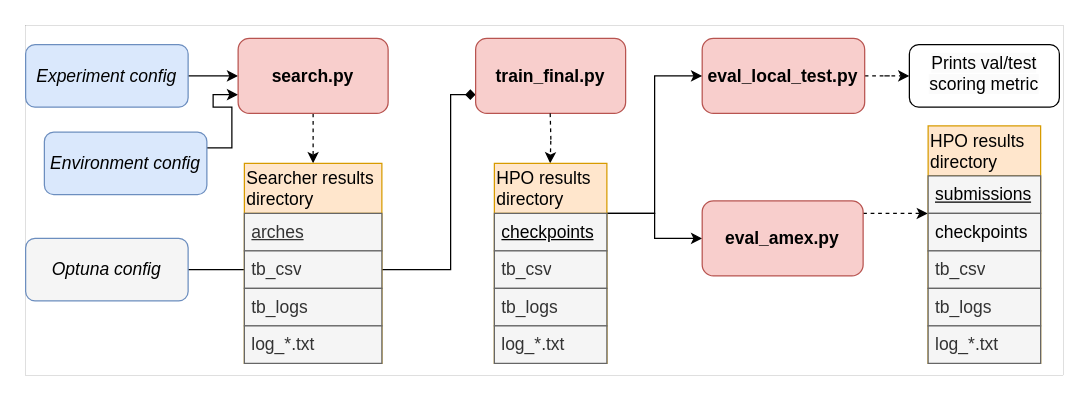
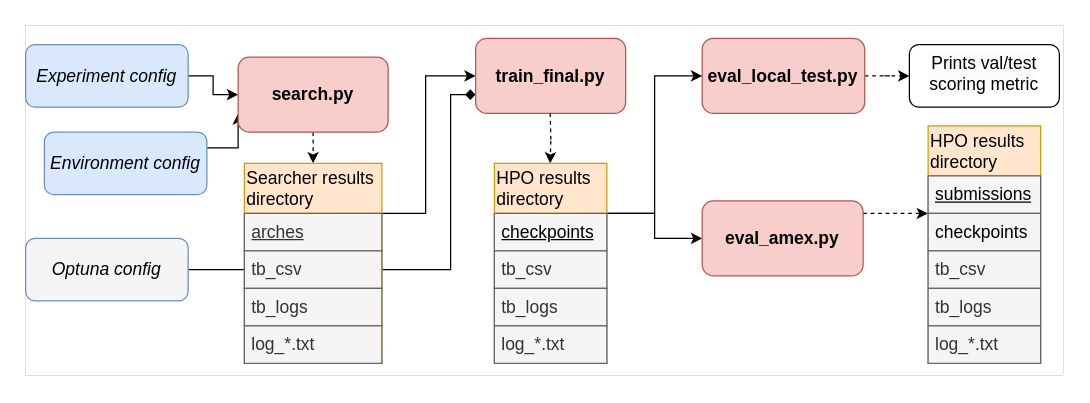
node "search.py": moved (313, 76) -> (313, 94)
edge "Searcher resultsdirectory" -> "train_final.py": added
